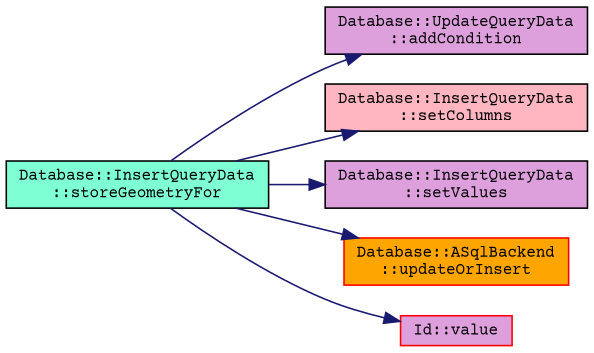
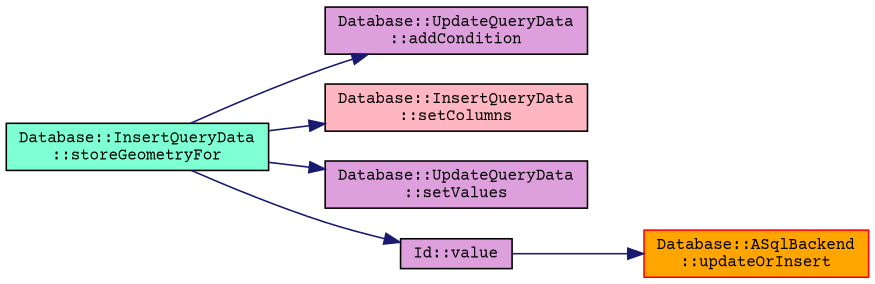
node "Database::InsertQueryData ::setValues": label "Database::InsertQueryData ::setValues" -> "Database::UpdateQueryData ::setValues"
edge "Database::InsertQueryData ::storeGeometryFor" -> "Database::ASqlBackend ::updateOrInsert": now "Id::value" -> "Database::ASqlBackend ::updateOrInsert"
node "Id::value": color red -> black
